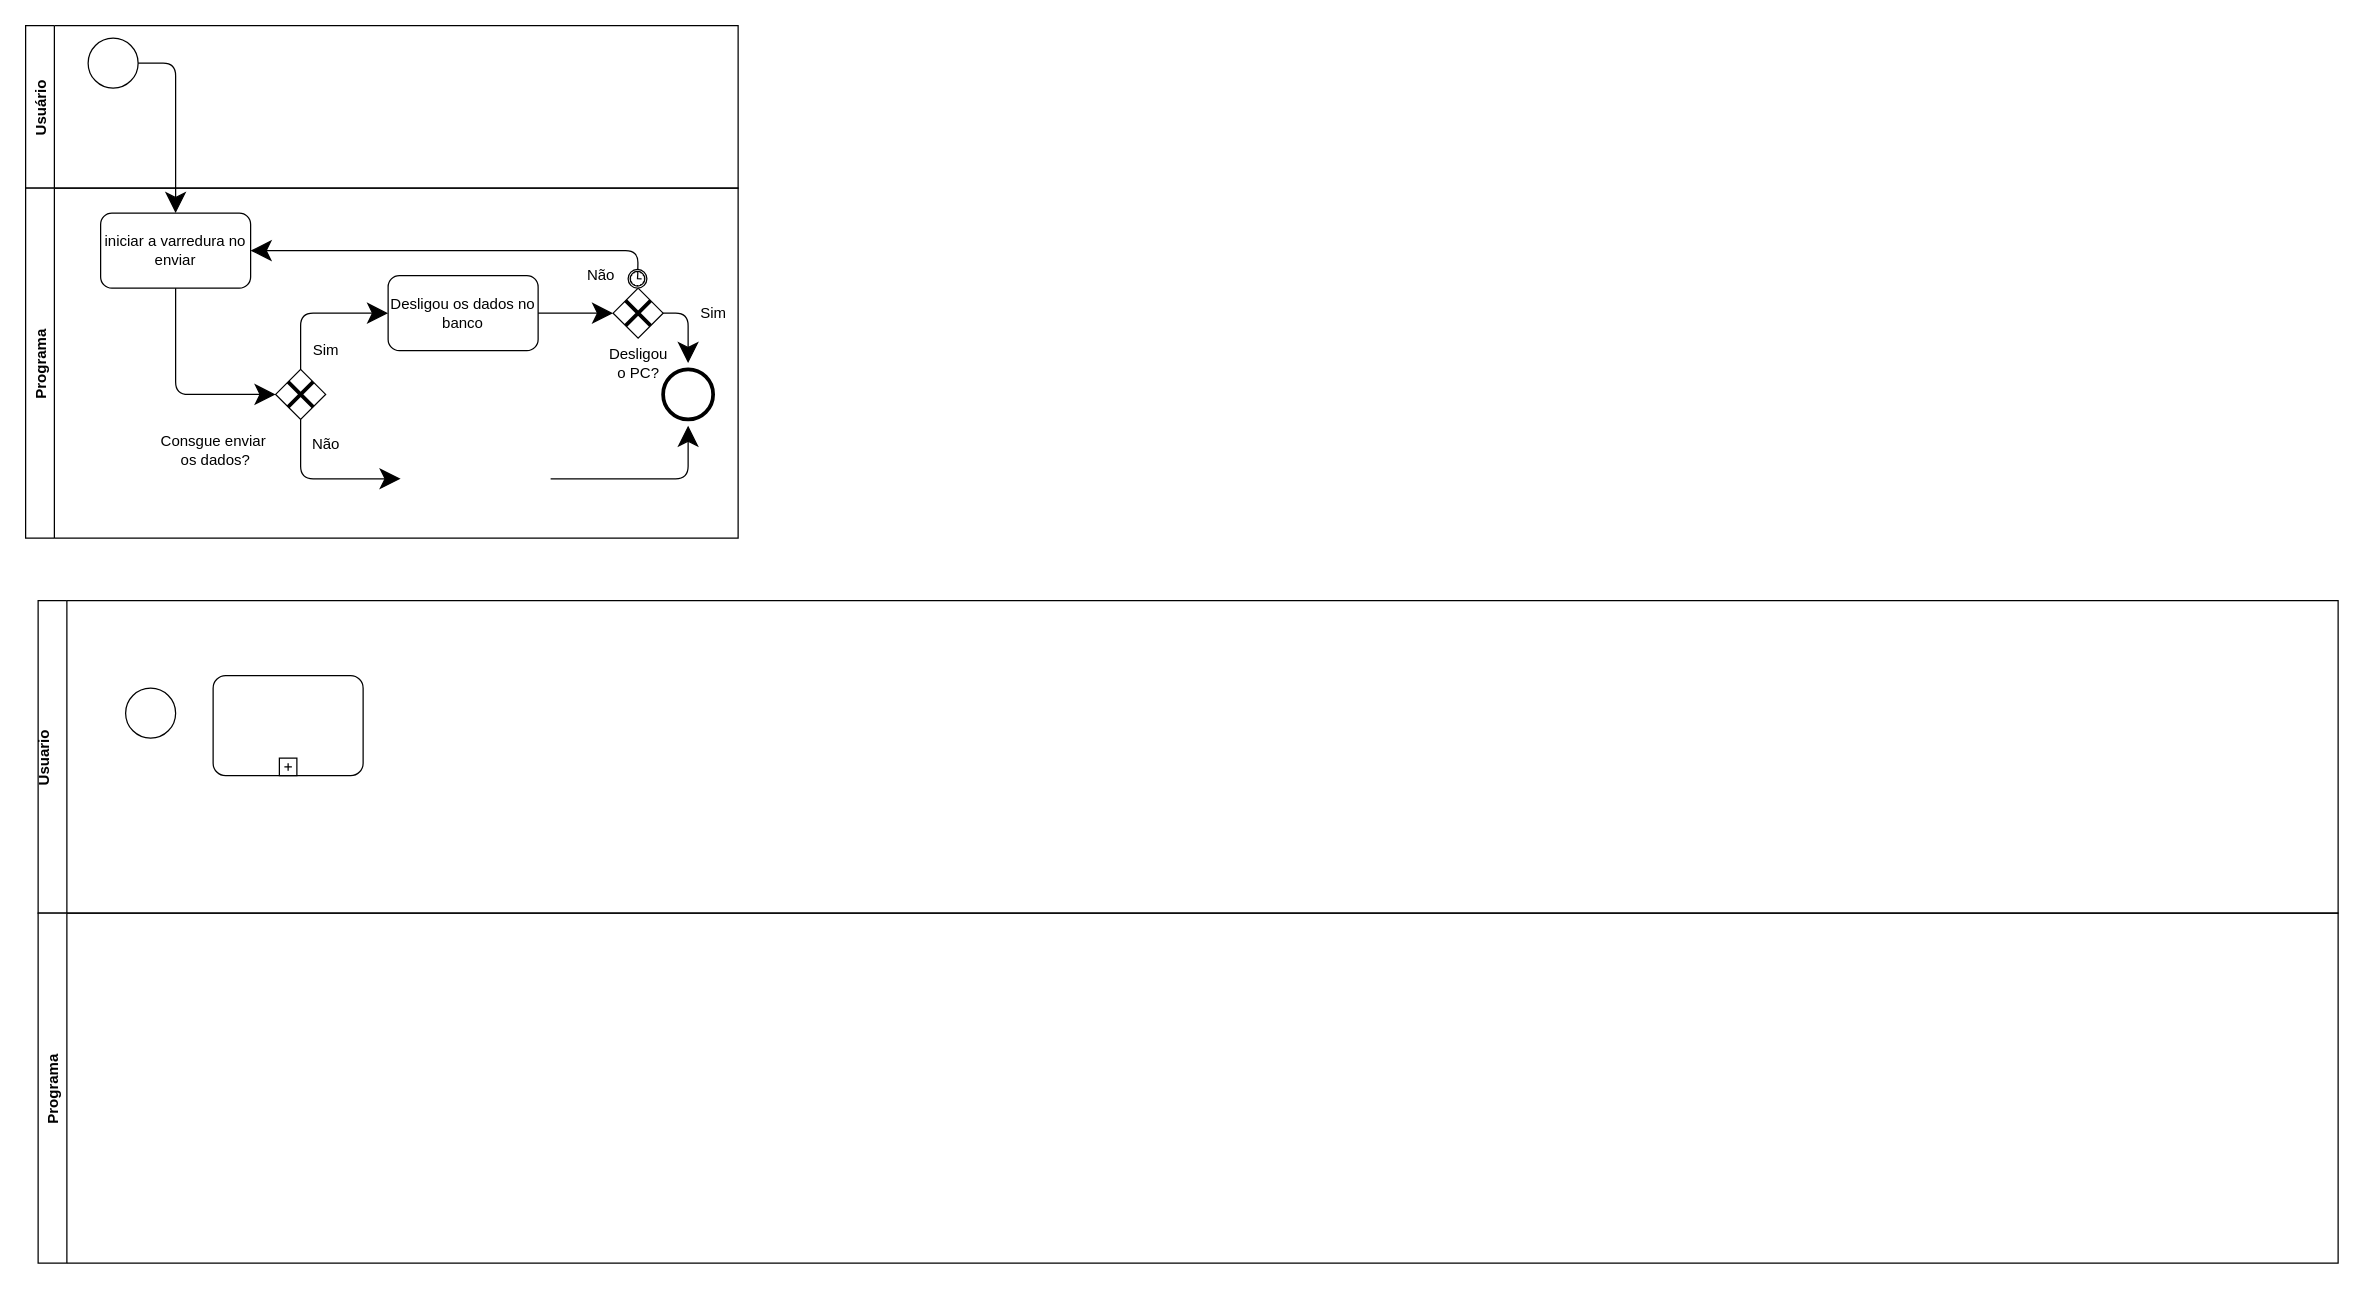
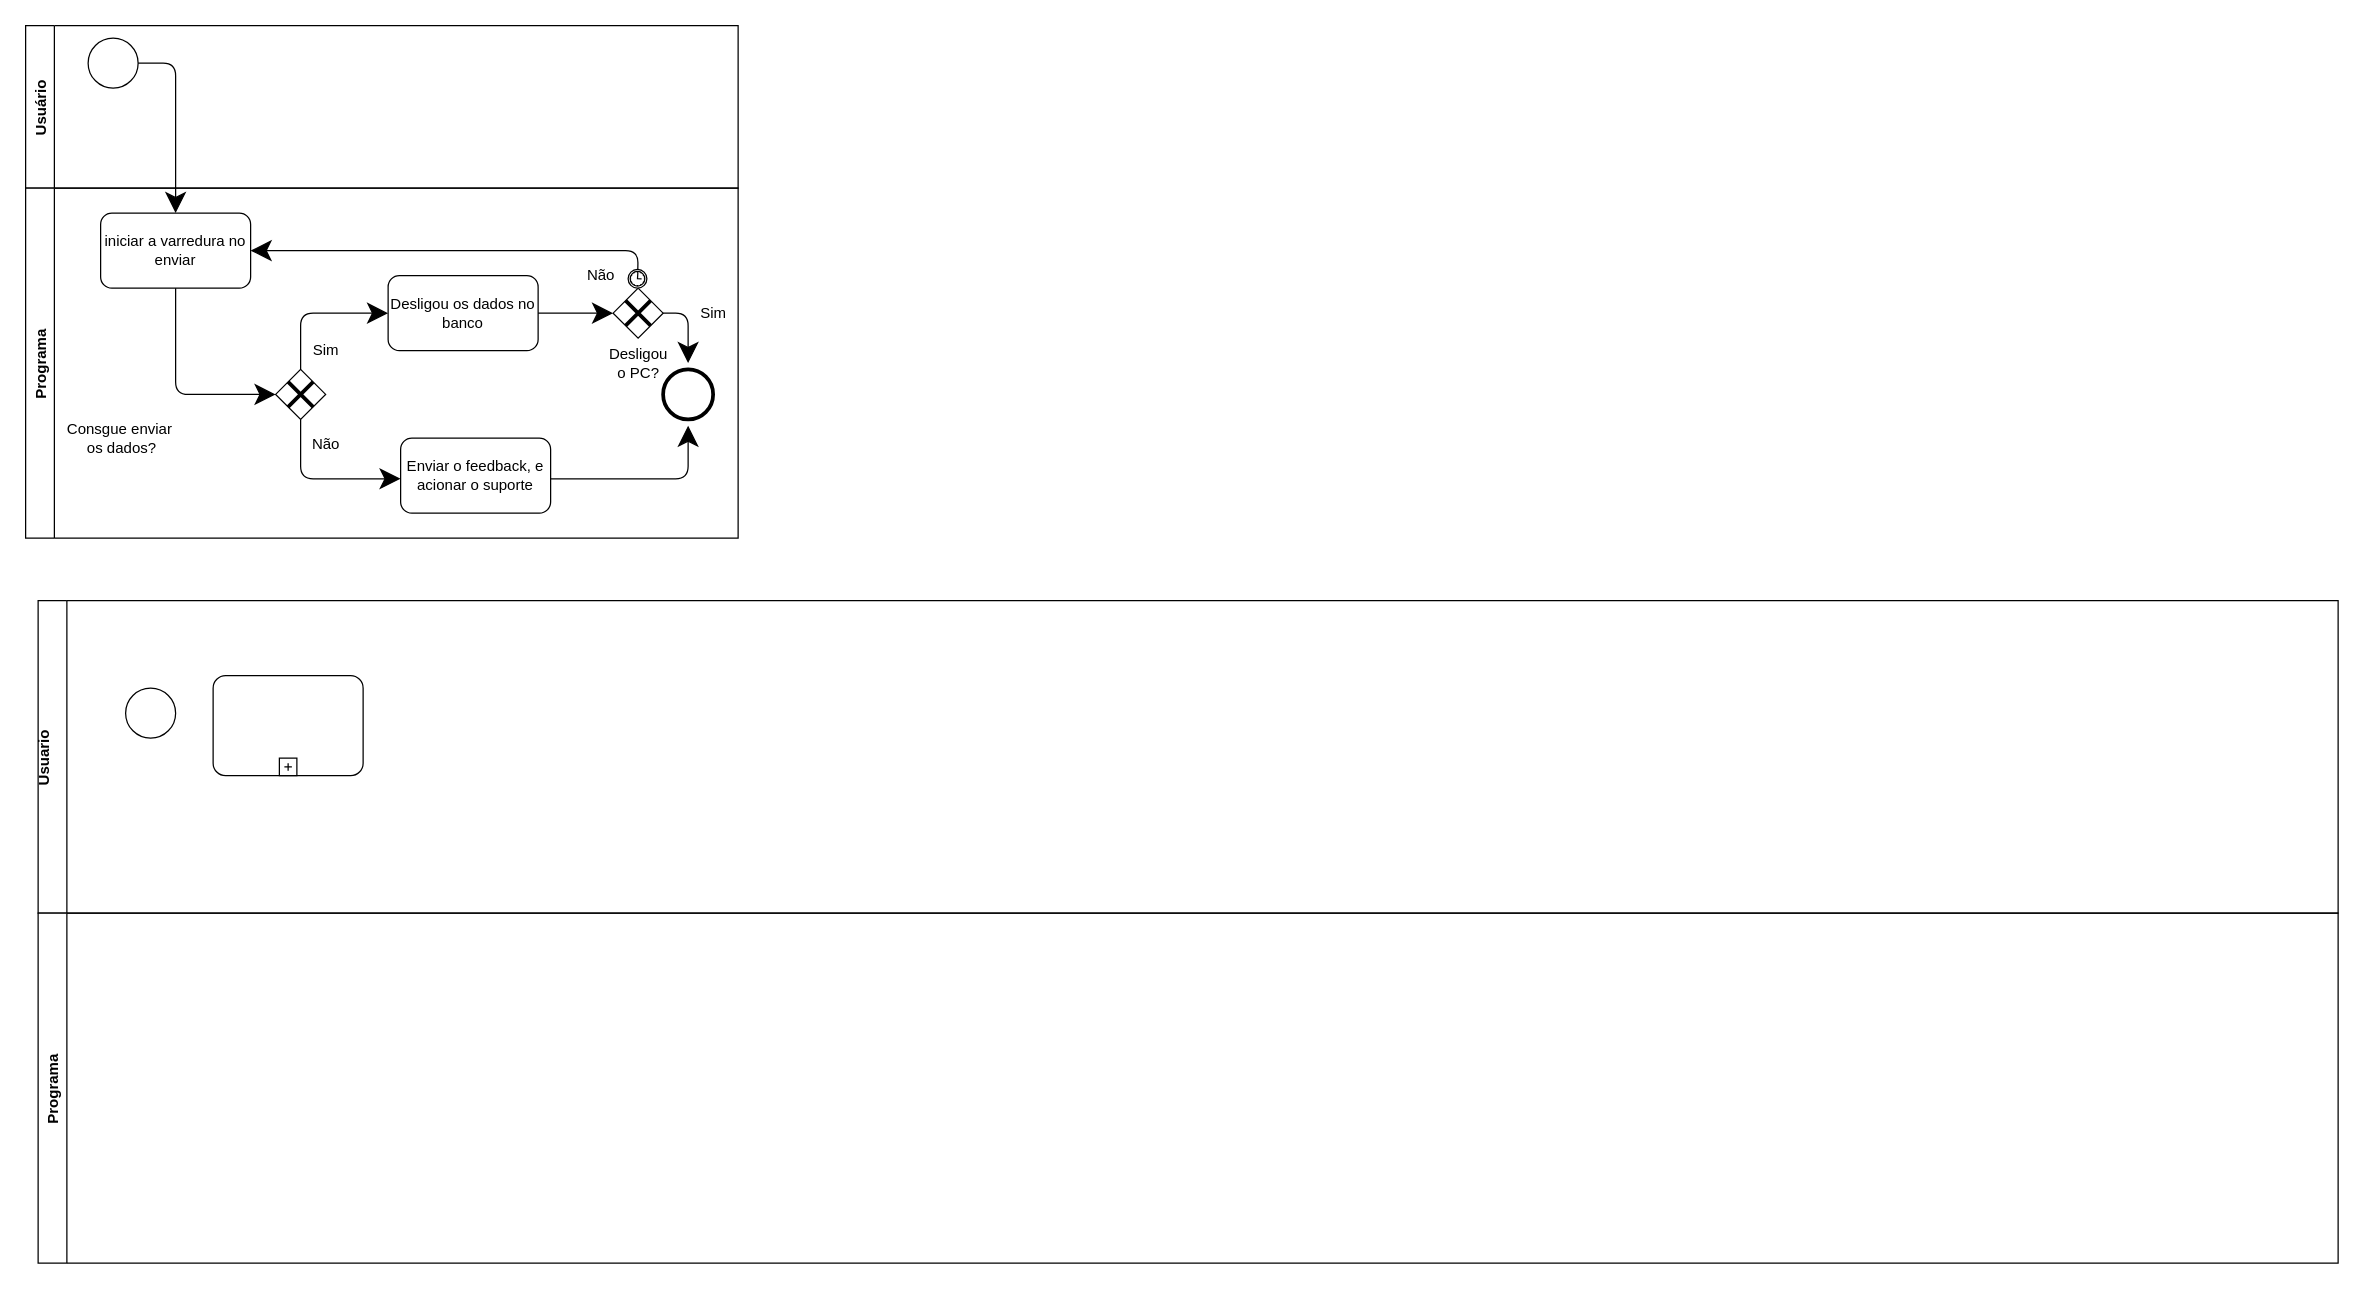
node "Consgue enviar os dados?": moved (213, 451) -> (119, 438)
node "Enviar o feedback, e acionar o suporte": added
